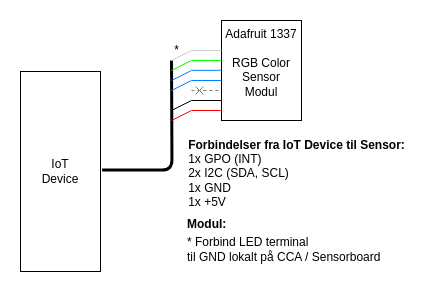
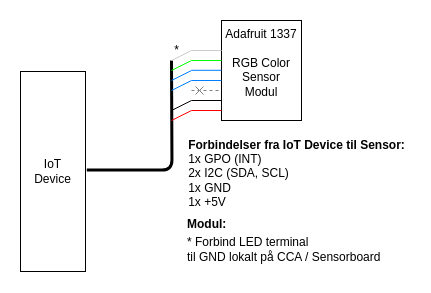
node "IoT Device": size 80x200 -> 65x200
